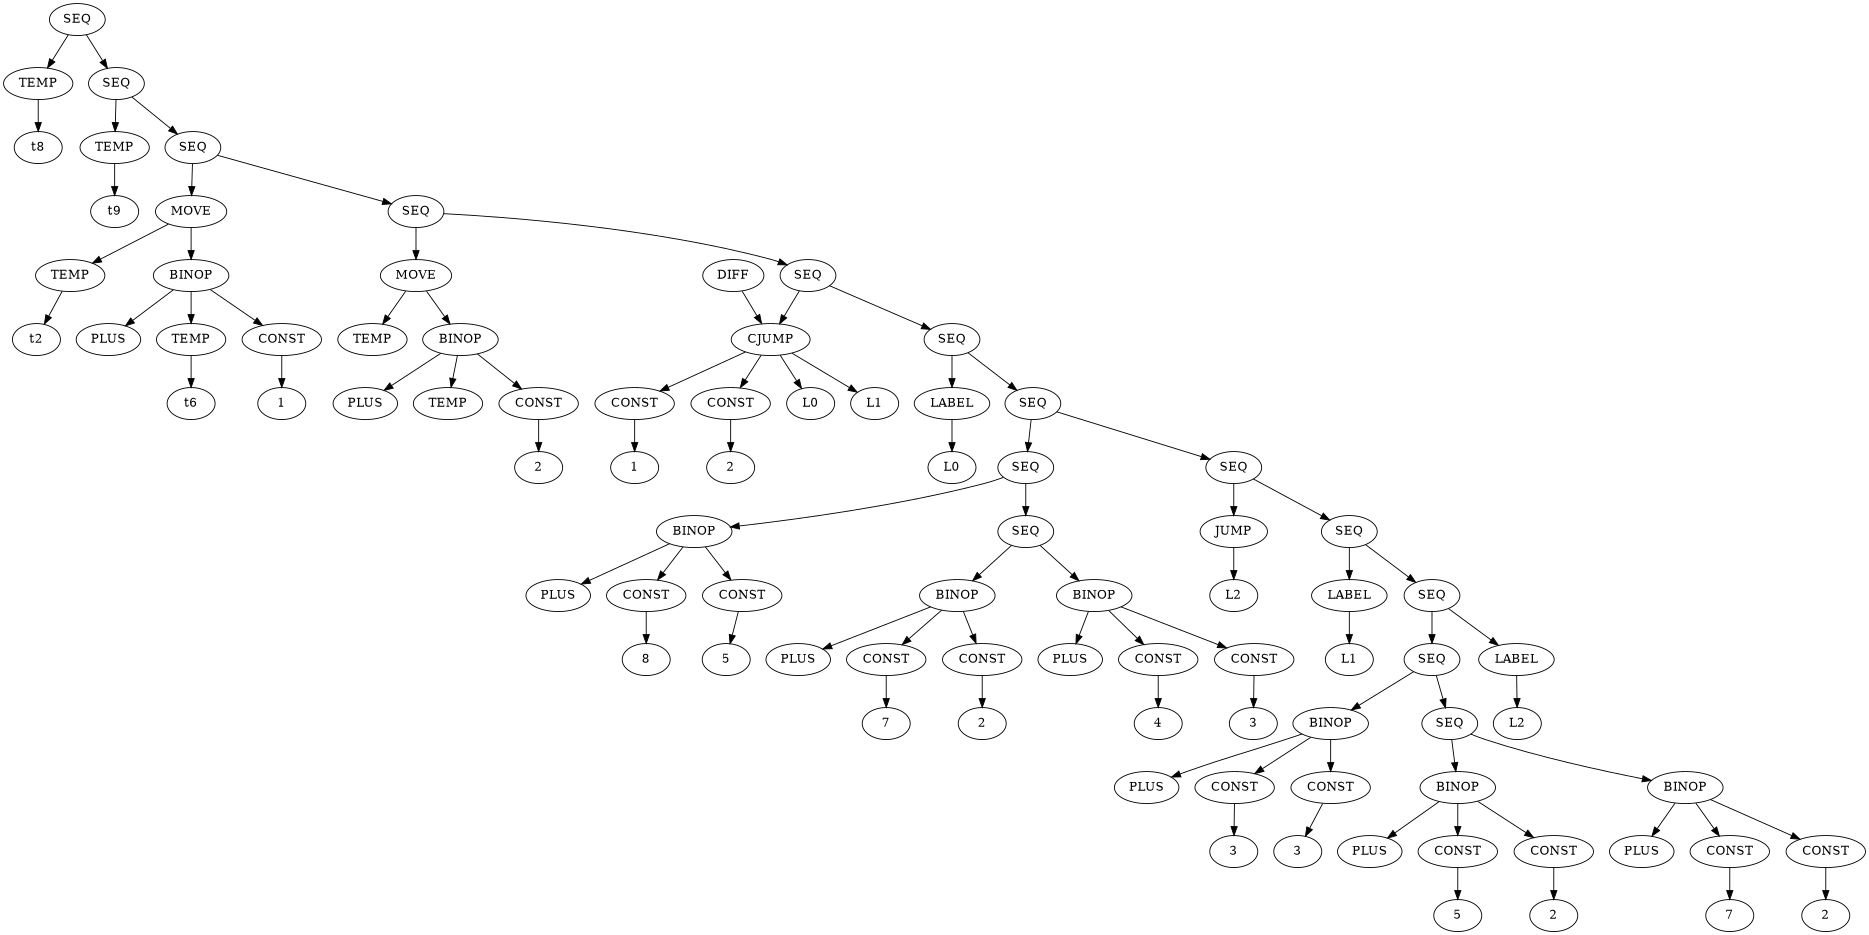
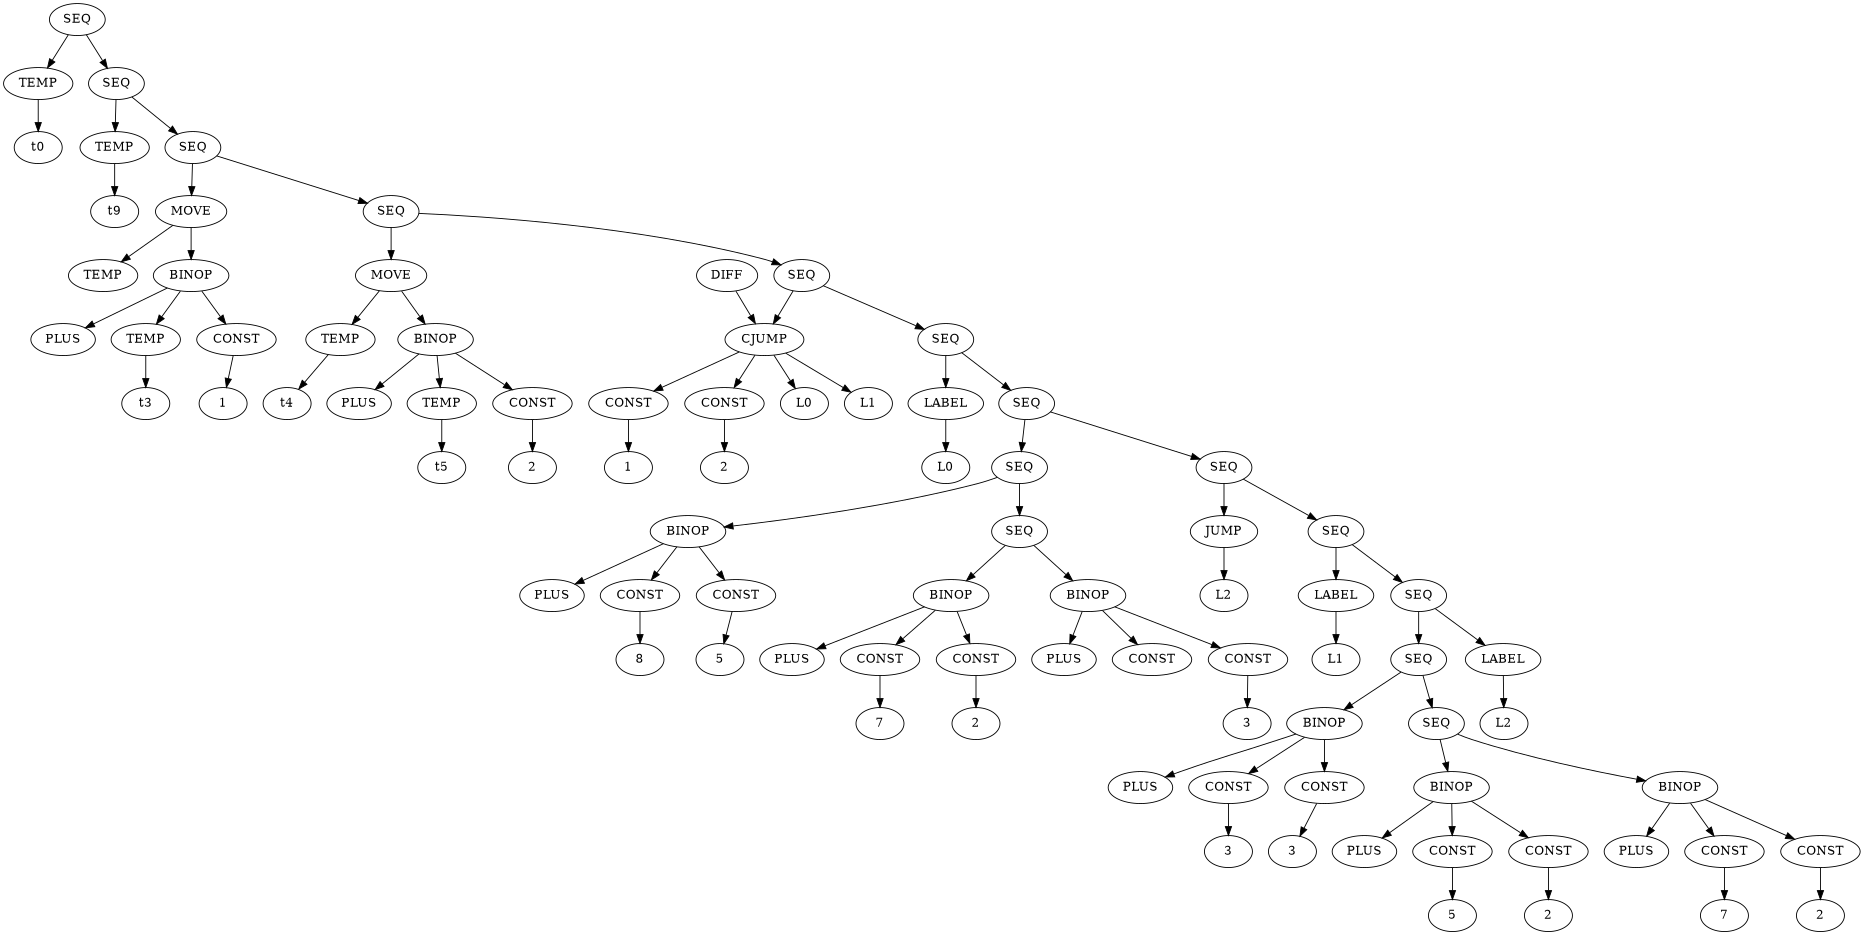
node "t8": label "t8" -> "t0"
node "t2": removed
node "t6": label "t6" -> "t3"
node "t4": added
node "t5": added
node "4": removed
